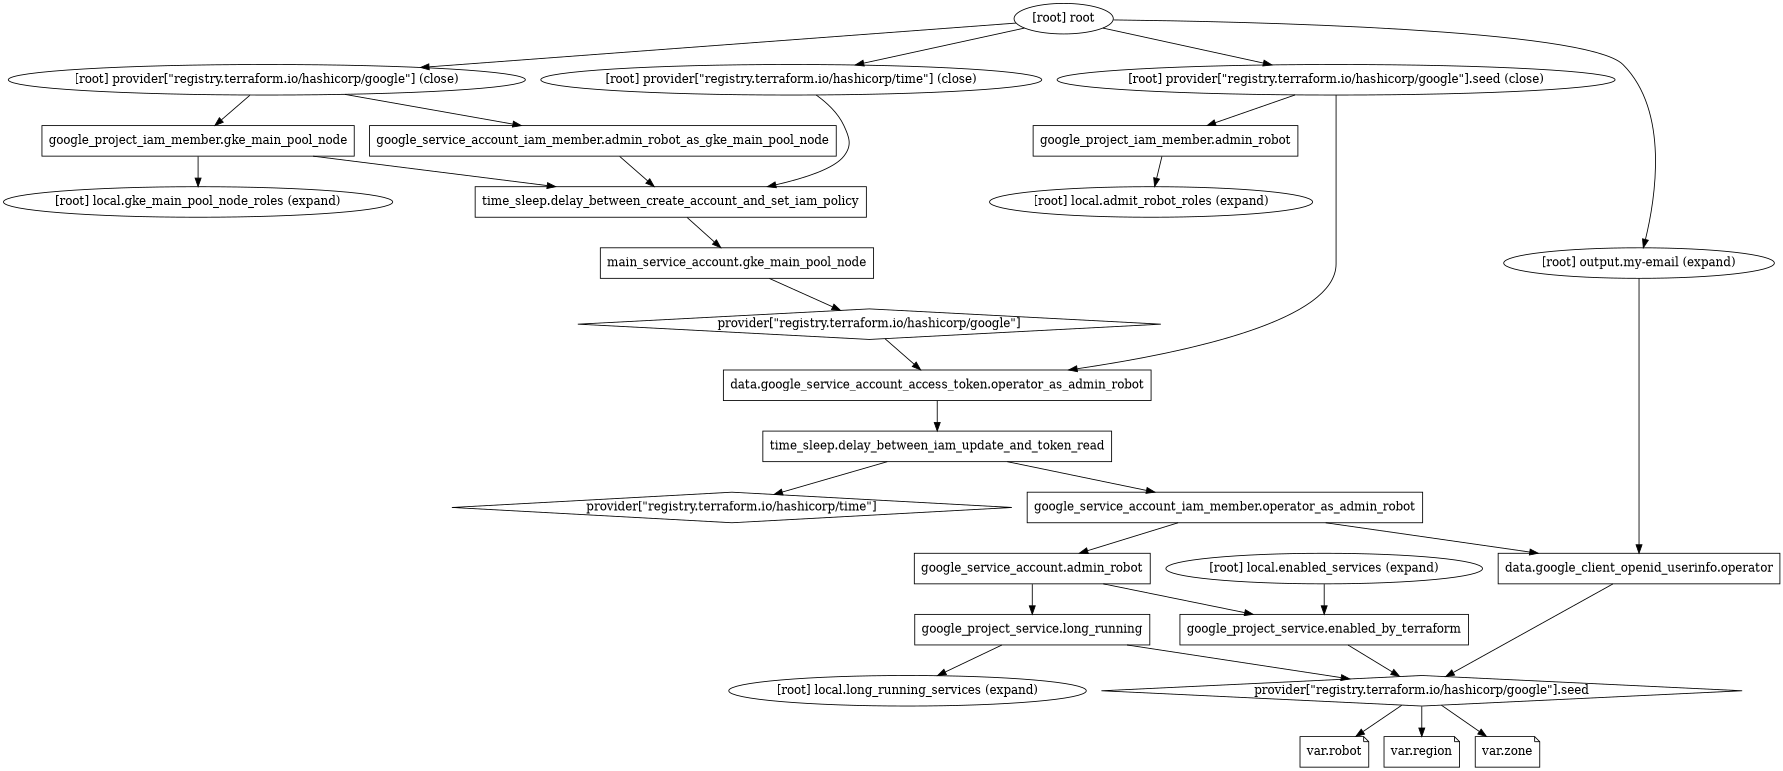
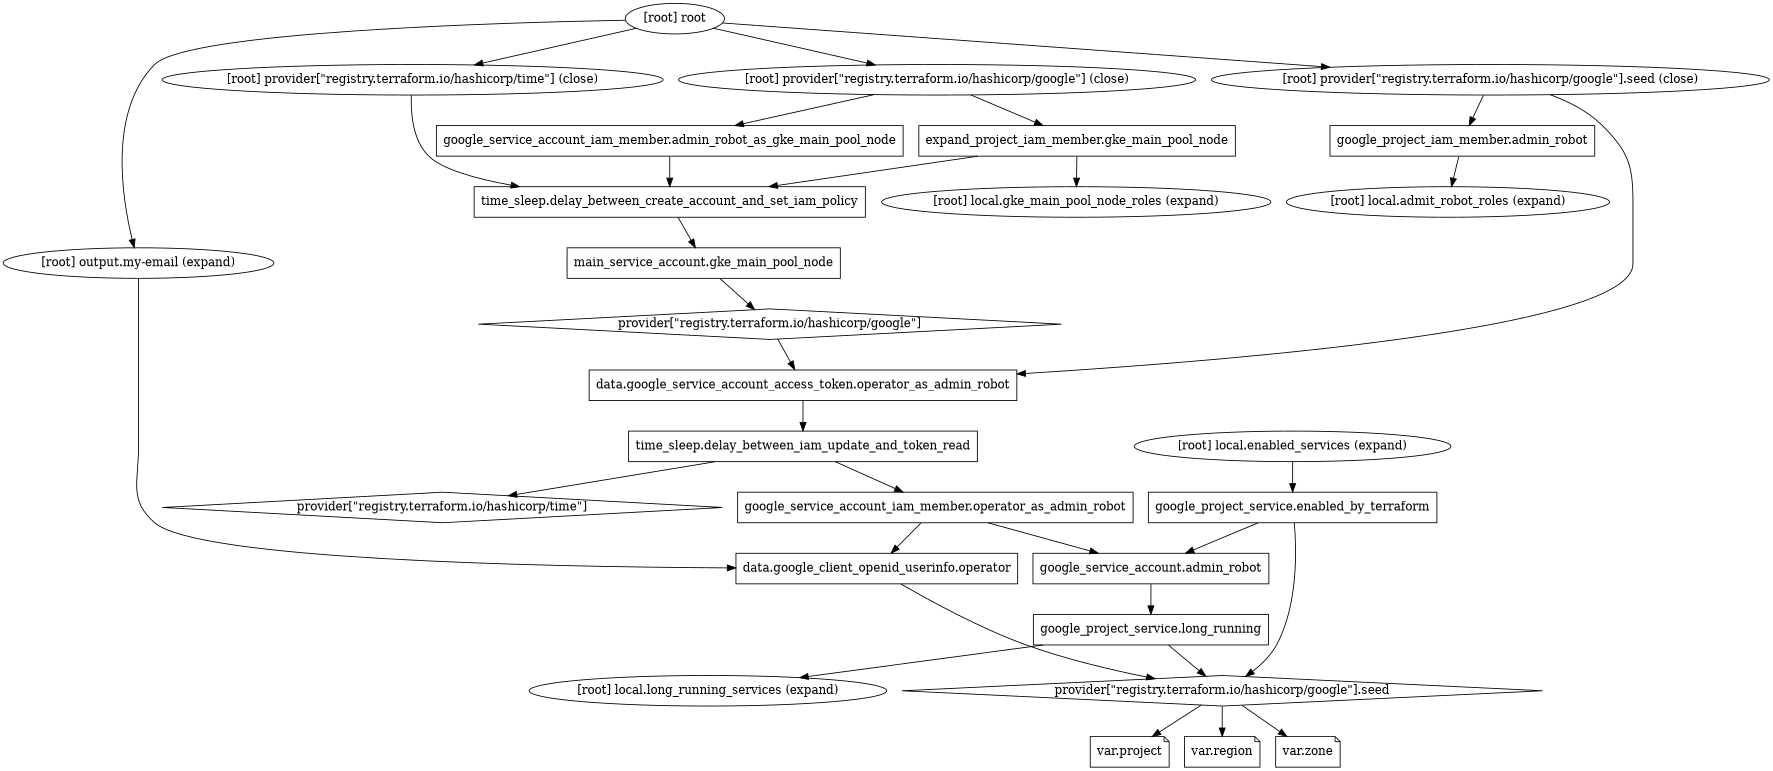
node "google_project_iam_member.gke_main_pool_node": label "google_project_iam_member.gke_main_pool_node" -> "expand_project_iam_member.gke_main_pool_node"
edge "google_service_account.admin_robot" -> "google_project_service.enabled_by_terraform": reversed
node "var.robot": label "var.robot" -> "var.project"
